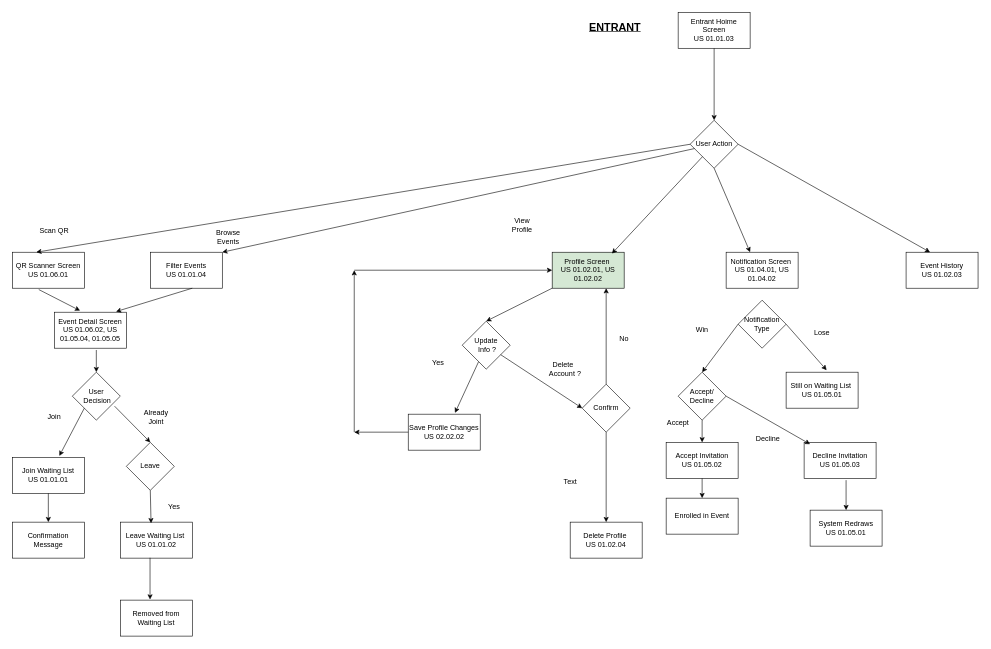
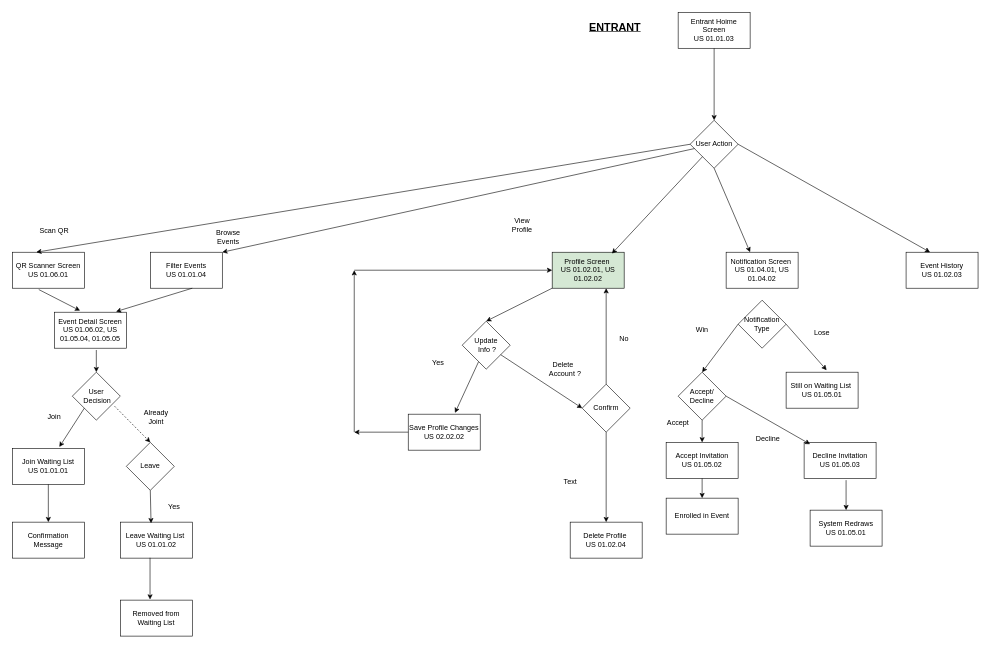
edge "User Decision" -> "Leave": style solid -> dashed
node "Join Waiting List US 01.01.01": moved (48, 476) -> (48, 467)
